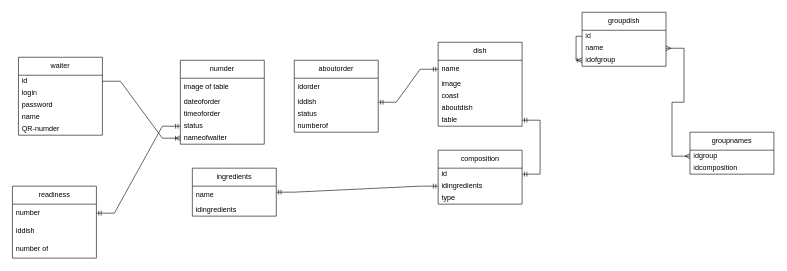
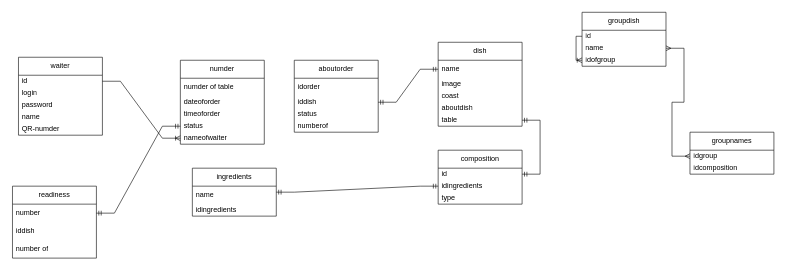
node "image of table": label "image of table" -> "numder of table"
